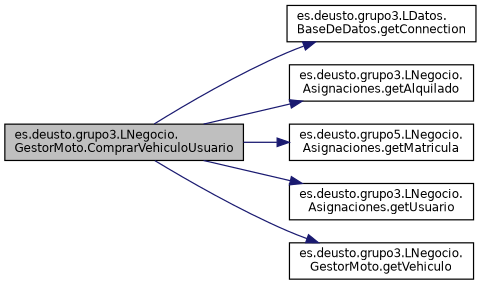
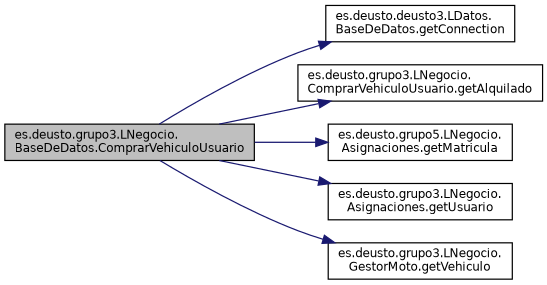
node "es.deusto.grupo3.LDatos. BaseDeDatos.getConnection": label "es.deusto.grupo3.LDatos. BaseDeDatos.getConnection" -> "es.deusto.deusto3.LDatos. BaseDeDatos.getConnection"
node "es.deusto.grupo3.LNegocio. Asignaciones.getAlquilado": label "es.deusto.grupo3.LNegocio. Asignaciones.getAlquilado" -> "es.deusto.grupo3.LNegocio. ComprarVehiculoUsuario.getAlquilado"
node "es.deusto.grupo3.LNegocio. GestorMoto.ComprarVehiculoUsuario": label "es.deusto.grupo3.LNegocio. GestorMoto.ComprarVehiculoUsuario" -> "es.deusto.grupo3.LNegocio. BaseDeDatos.ComprarVehiculoUsuario"
